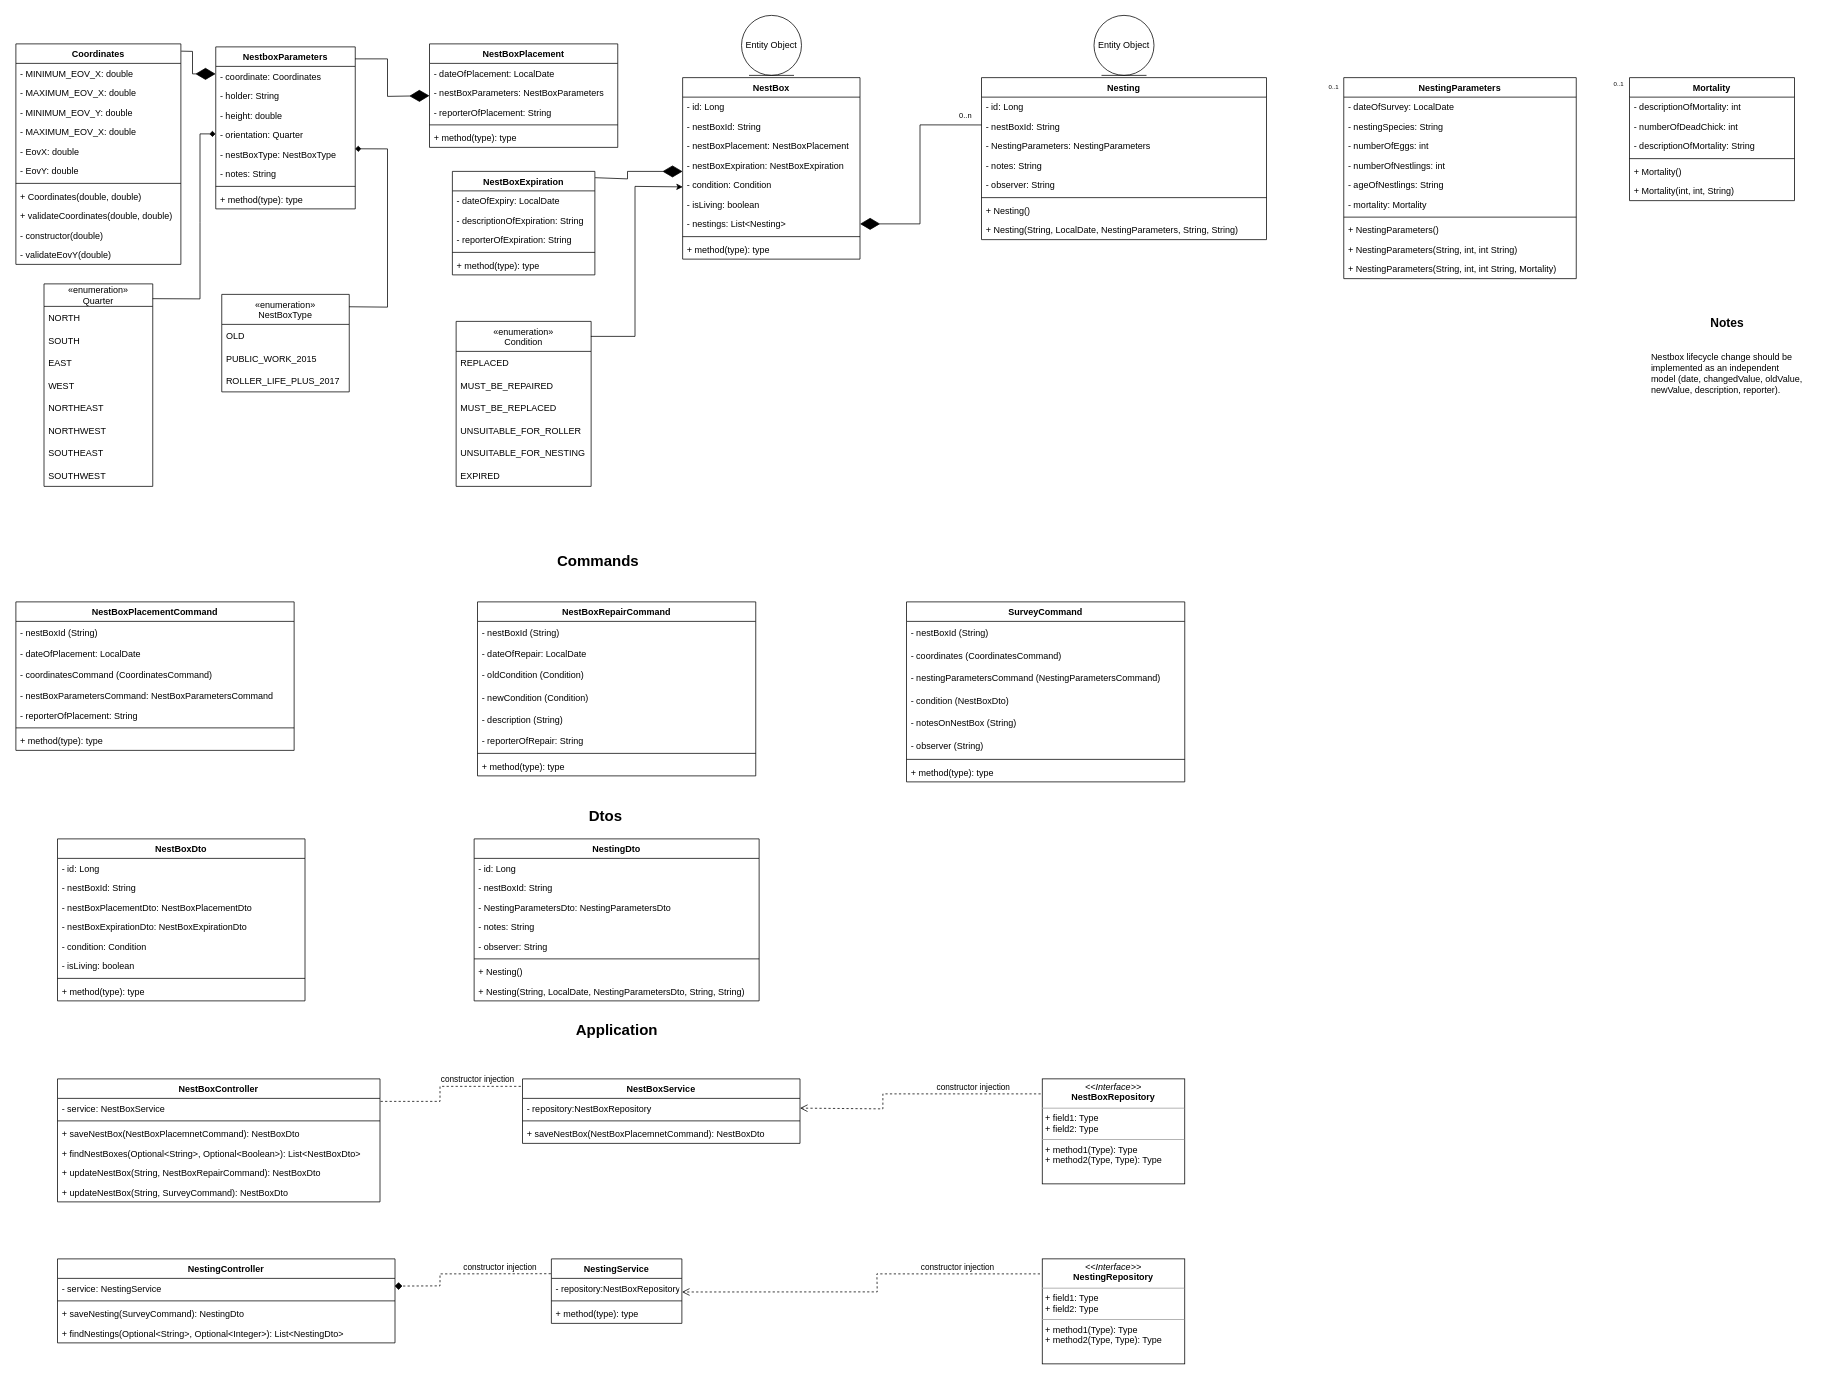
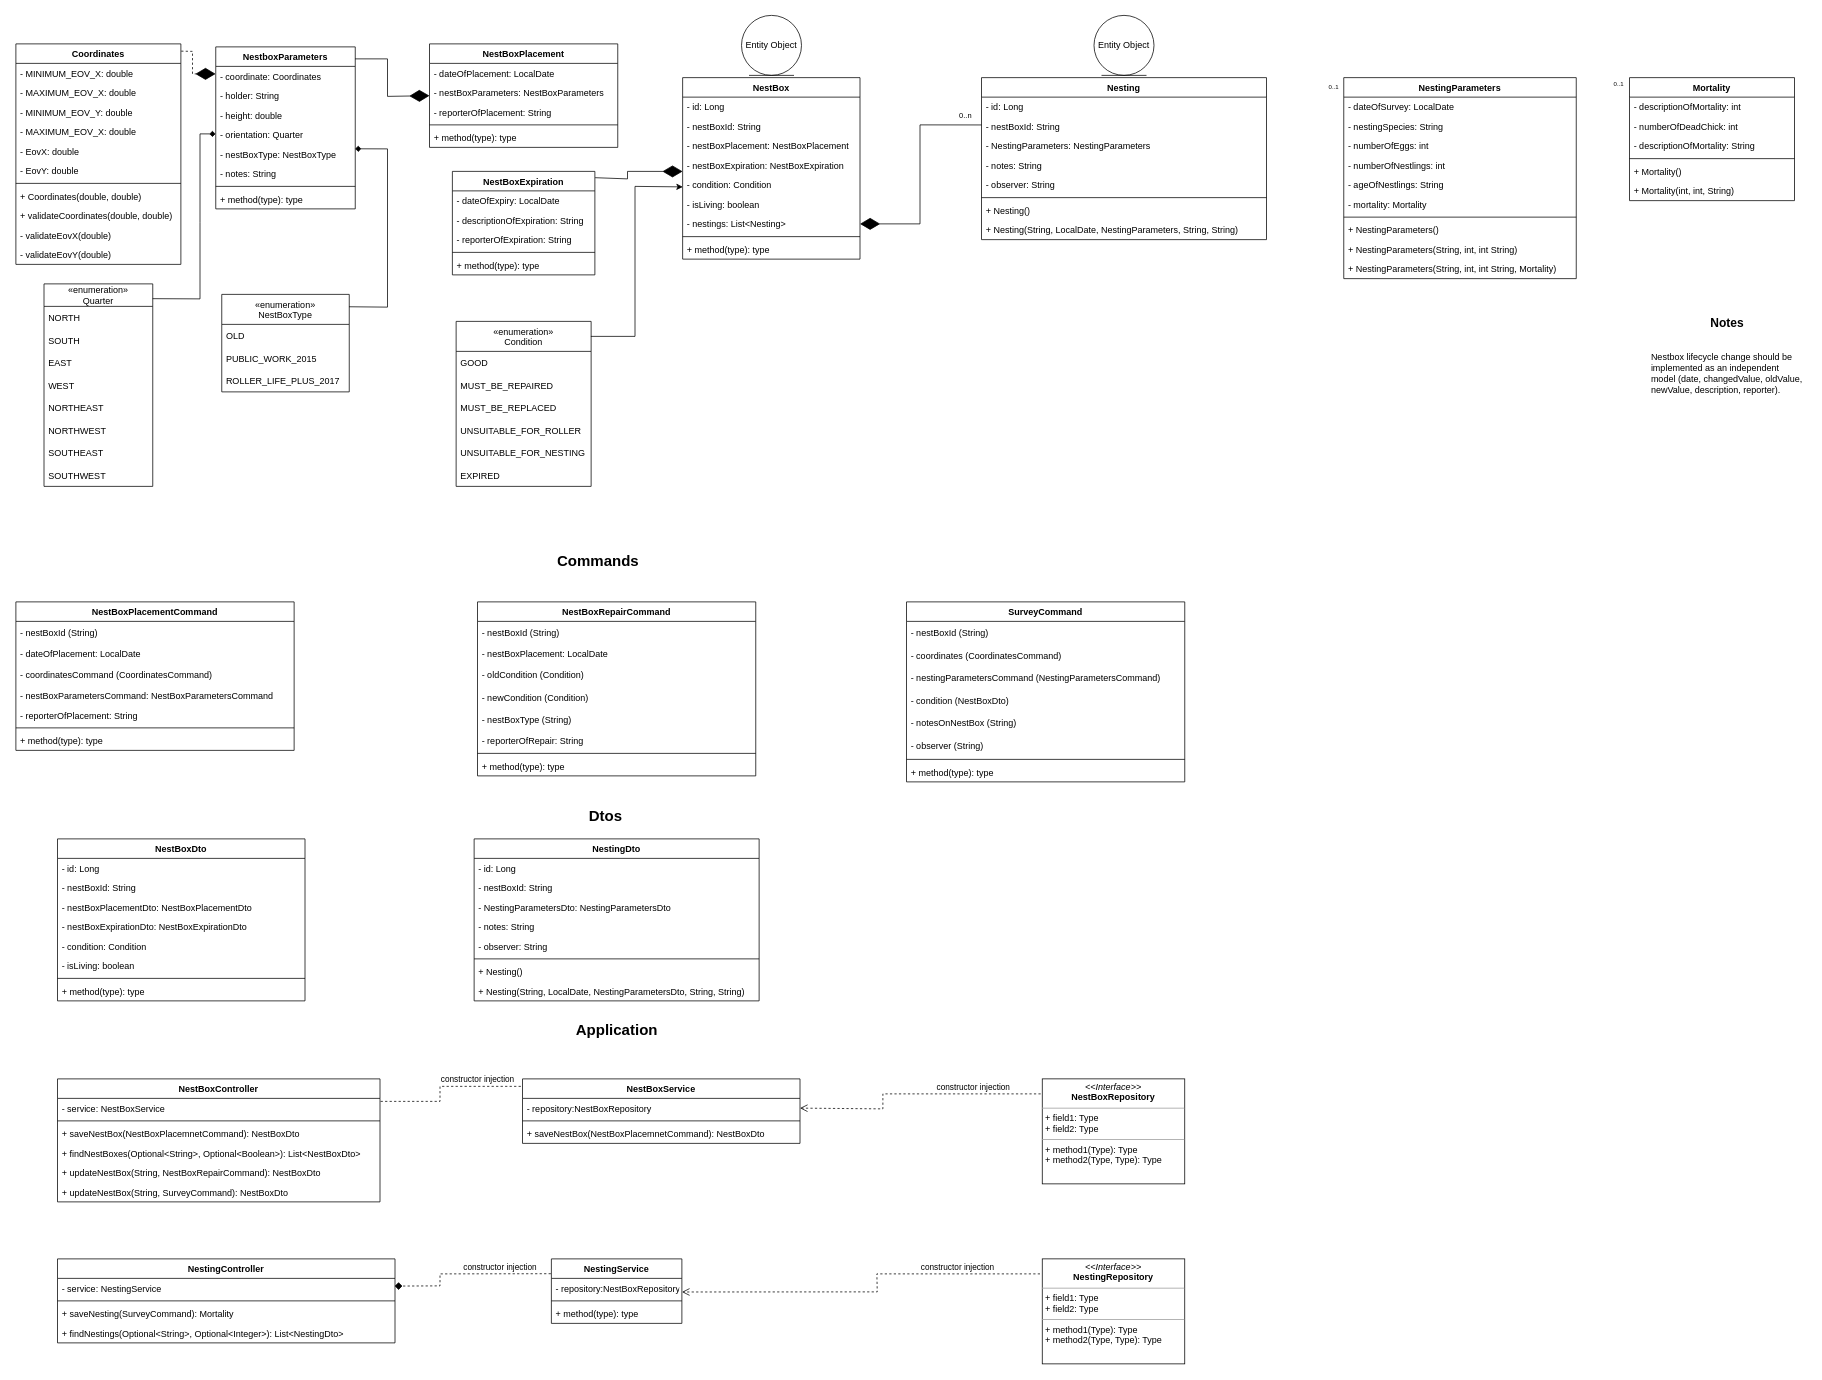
edge "Coordinates" -> "- coordinate: Coordinates": style solid -> dashed
node "- constructor(double)": label "- constructor(double)" -> "- validateEovX(double)"
node "REPLACED": label "REPLACED" -> "GOOD"
node "- dateOfRepair: LocalDate": label "- dateOfRepair: LocalDate" -> "- nestBoxPlacement: LocalDate"
node "- description (String)": label "- description (String)" -> "- nestBoxType (String)"
node "+ saveNesting(SurveyCommand): NestingDto": label "+ saveNesting(SurveyCommand): NestingDto" -> "+ saveNesting(SurveyCommand): Mortality"
